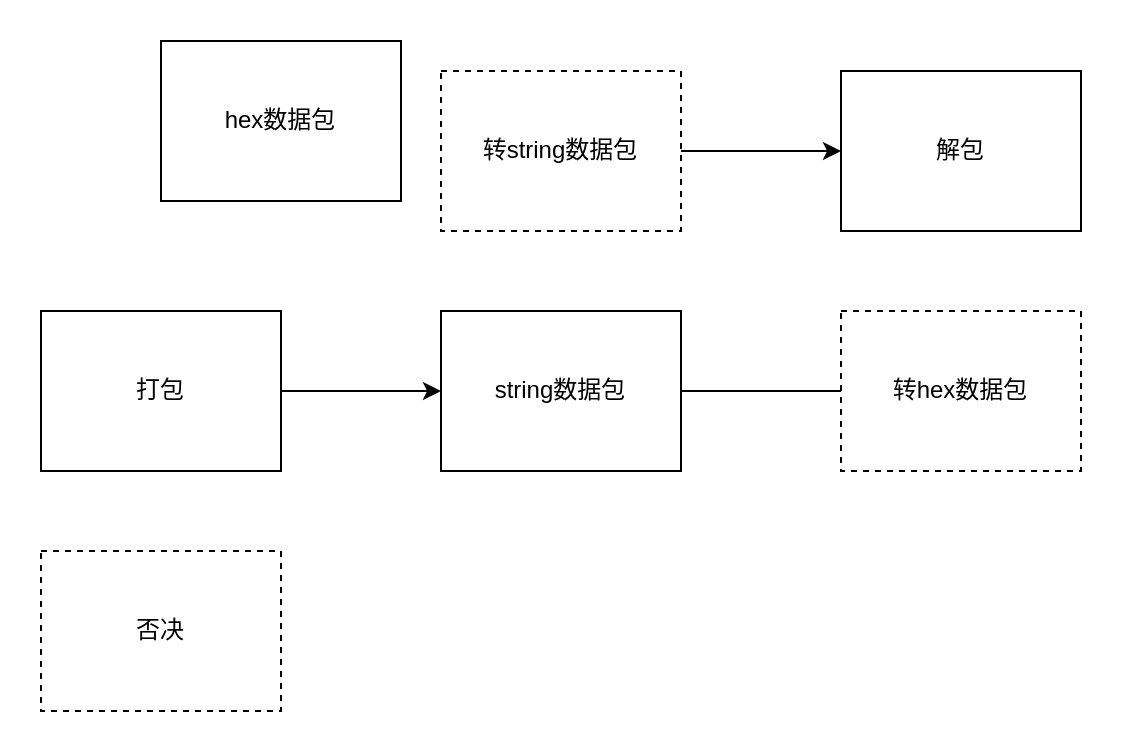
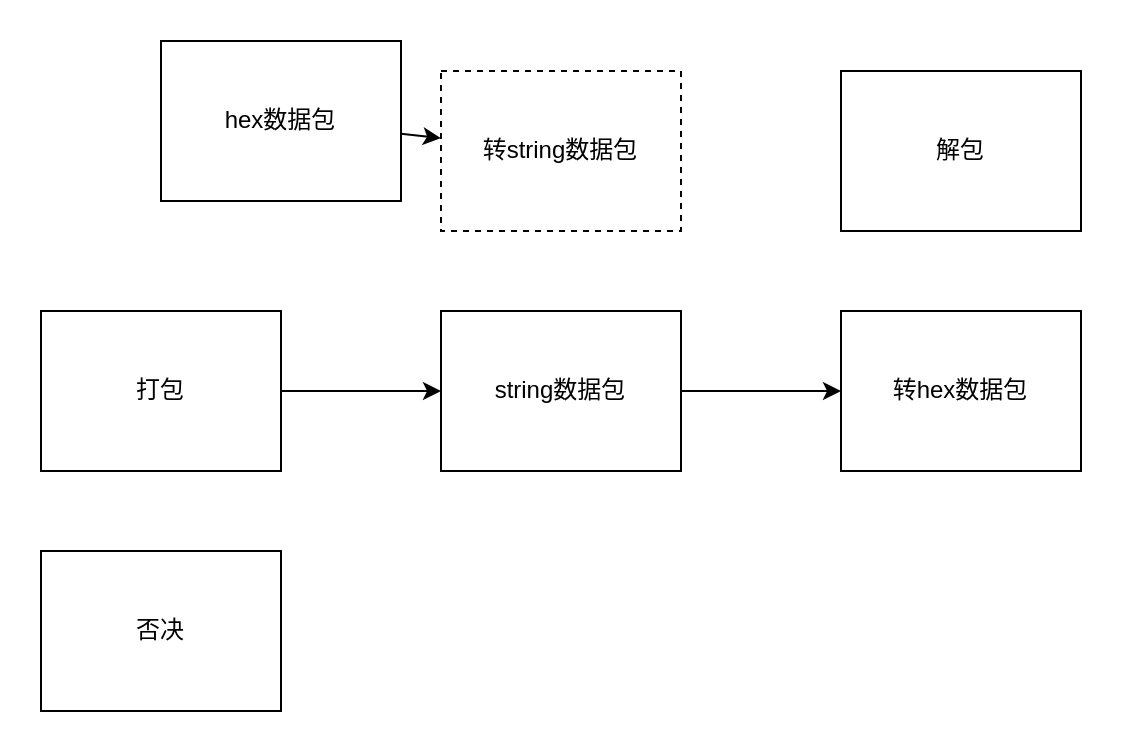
edge "hex数据包" -> "转string数据包": added
edge "转string数据包" -> "解包": removed
edge "string数据包" -- "转hex数据包": arrowhead none -> classic
node "转hex数据包": style dashed -> solid
node "否决": style dashed -> solid
